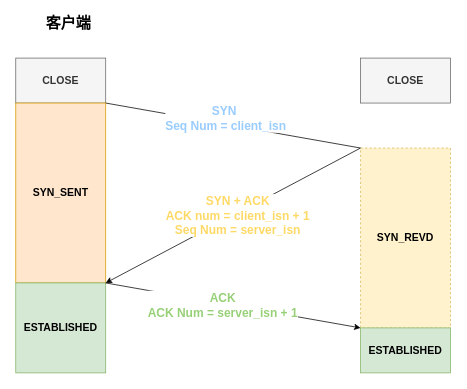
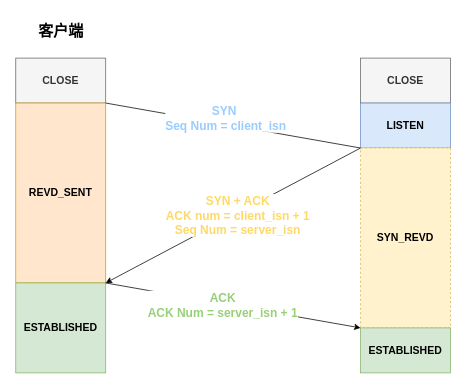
node "客户端": moved (68, 23) -> (60, 30)
node "LISTEN": added
node "SYN_SENT": label "SYN_SENT" -> "REVD_SENT"
